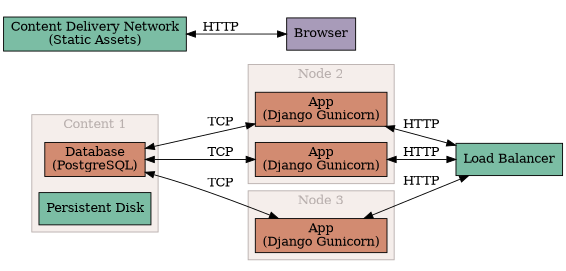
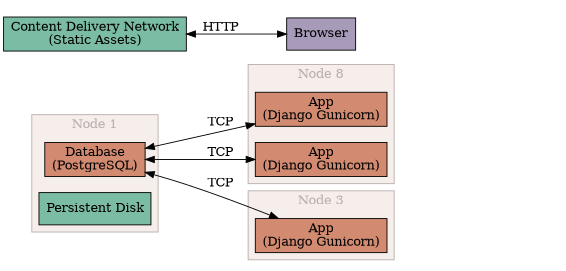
cluster "Node 2": label "Node 2" -> "Node 8"
cluster "Content 1": label "Content 1" -> "Node 1"
node "Load Balancer": removed
